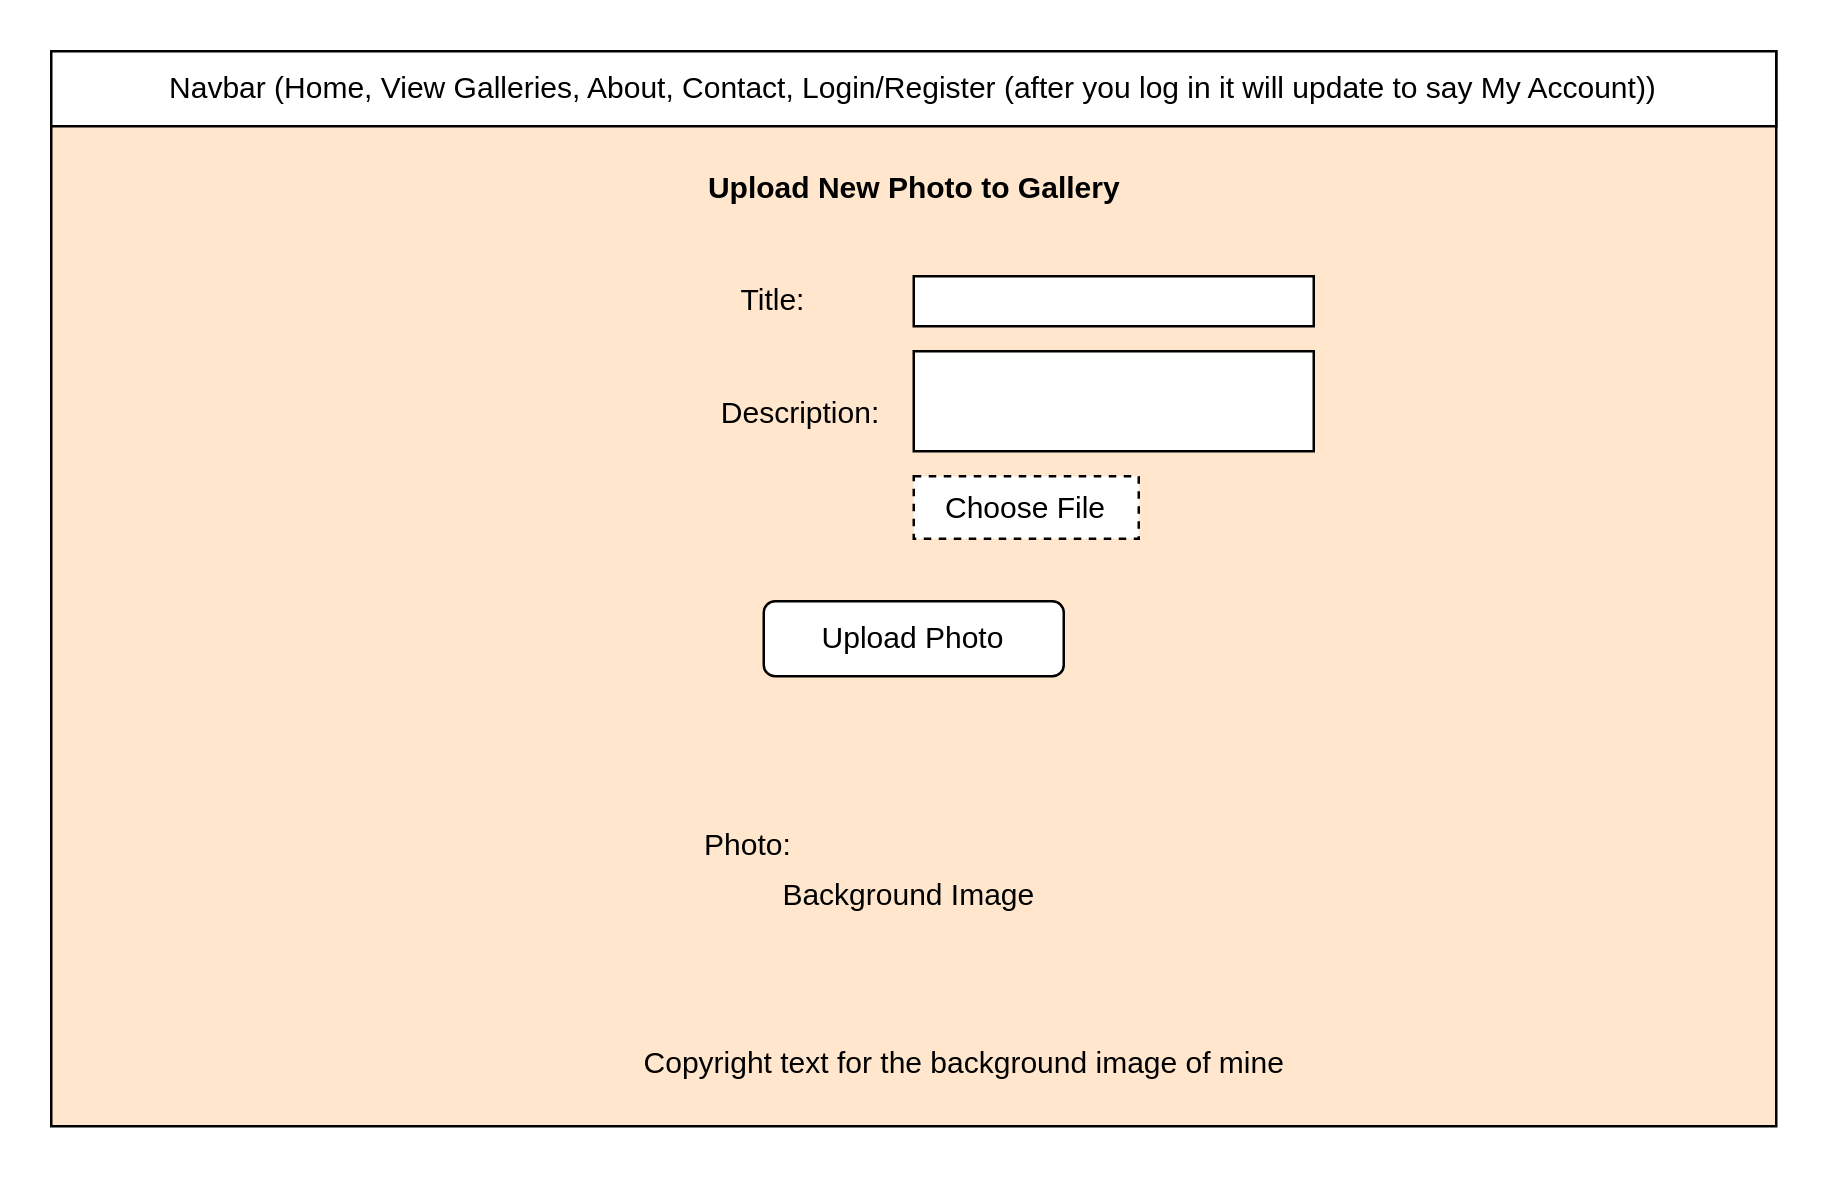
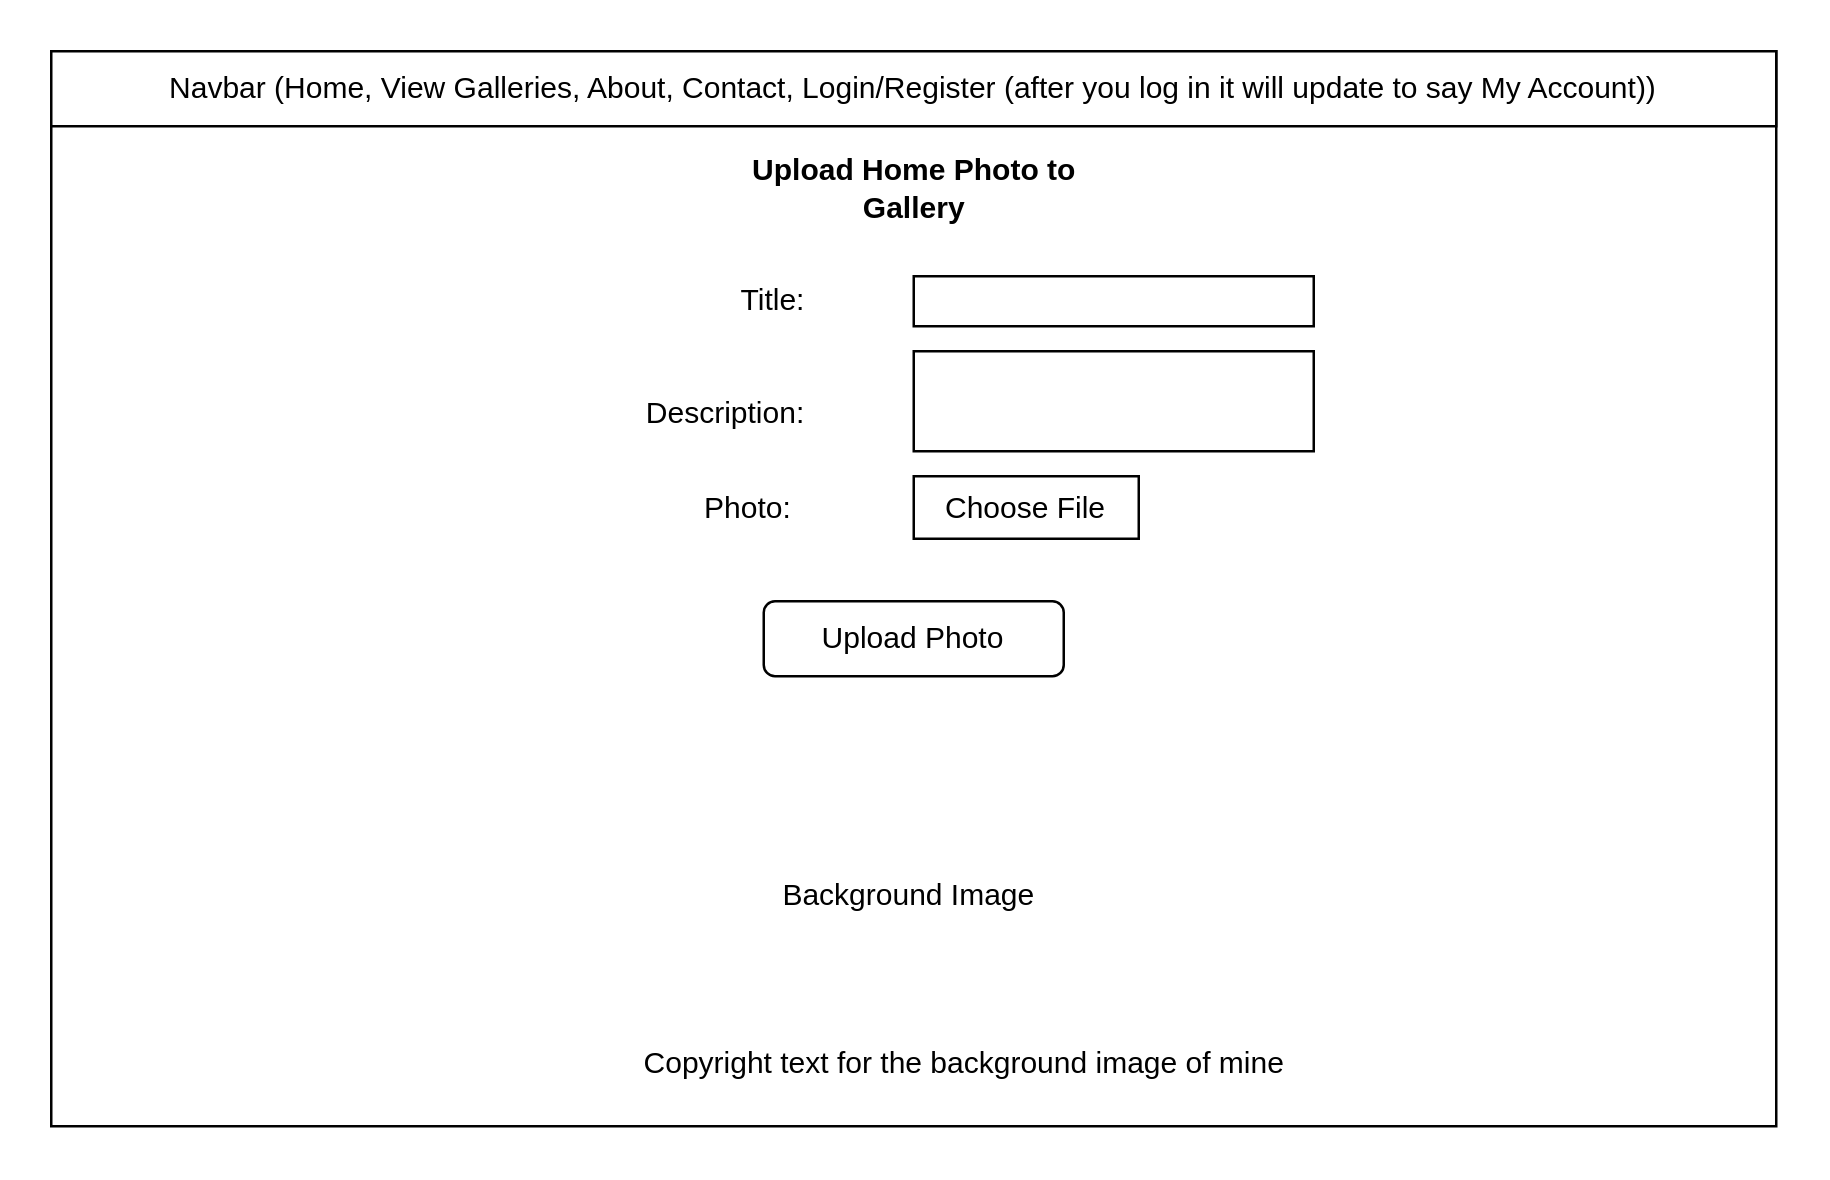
node "Upload New Photo to Gallery": label "Upload New Photo to Gallery" -> "Upload Home Photo to Gallery"
node "Description:": moved (801, 414) -> (726, 414)
node "Choose File": style dashed -> solid
node "Background Image": fillcolor #ffe6cc -> #ffffff
node "Photo:": moved (749, 845) -> (749, 508)
